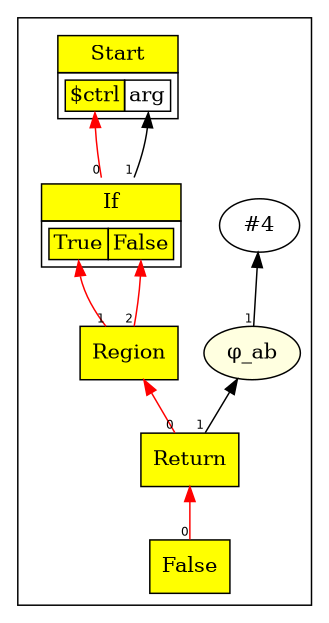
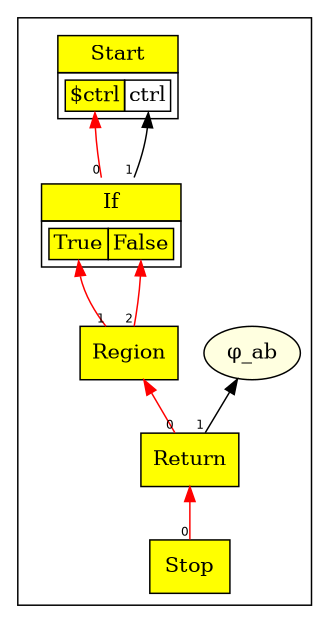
node "Start": text "arg" -> "ctrl"
node "#4": removed
node "False": label "False" -> "Stop"
